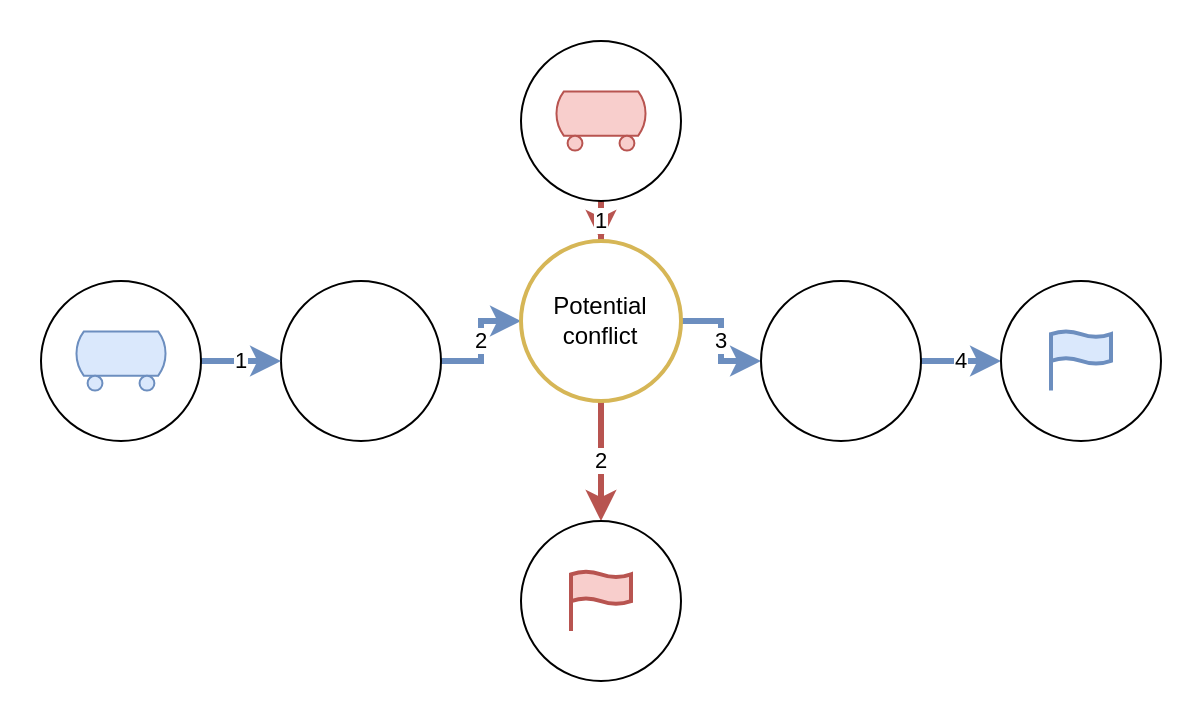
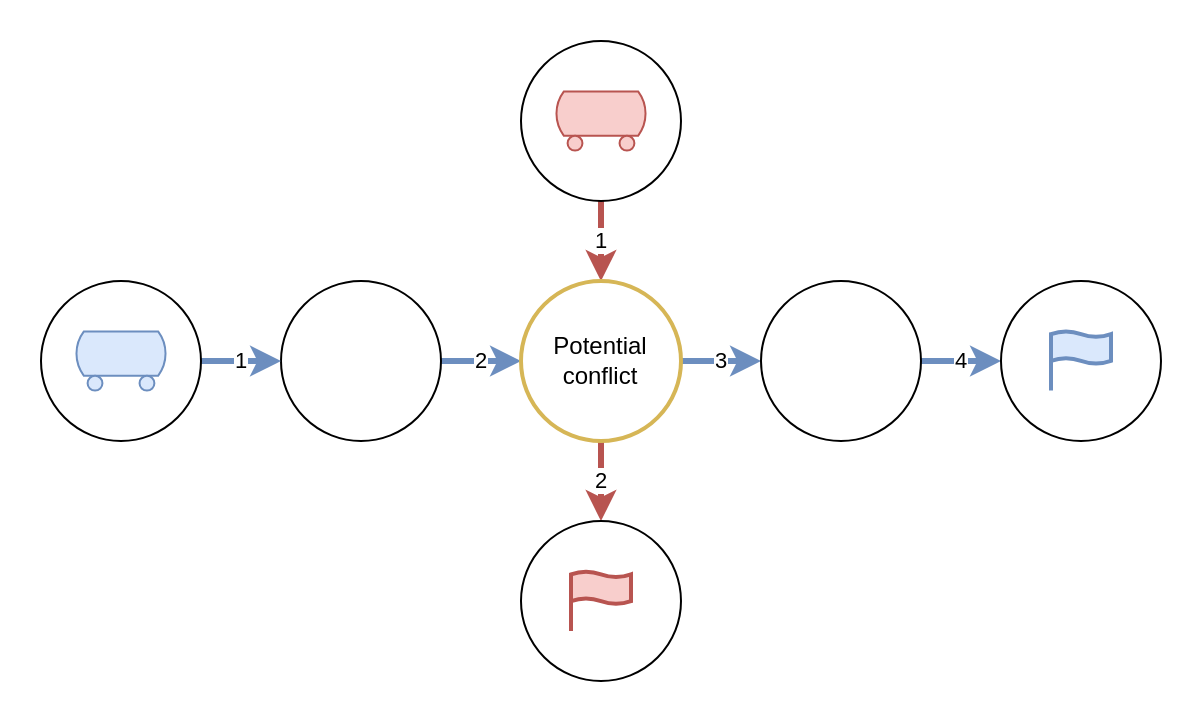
node "Potential conflict": moved (601, 321) -> (601, 361)
